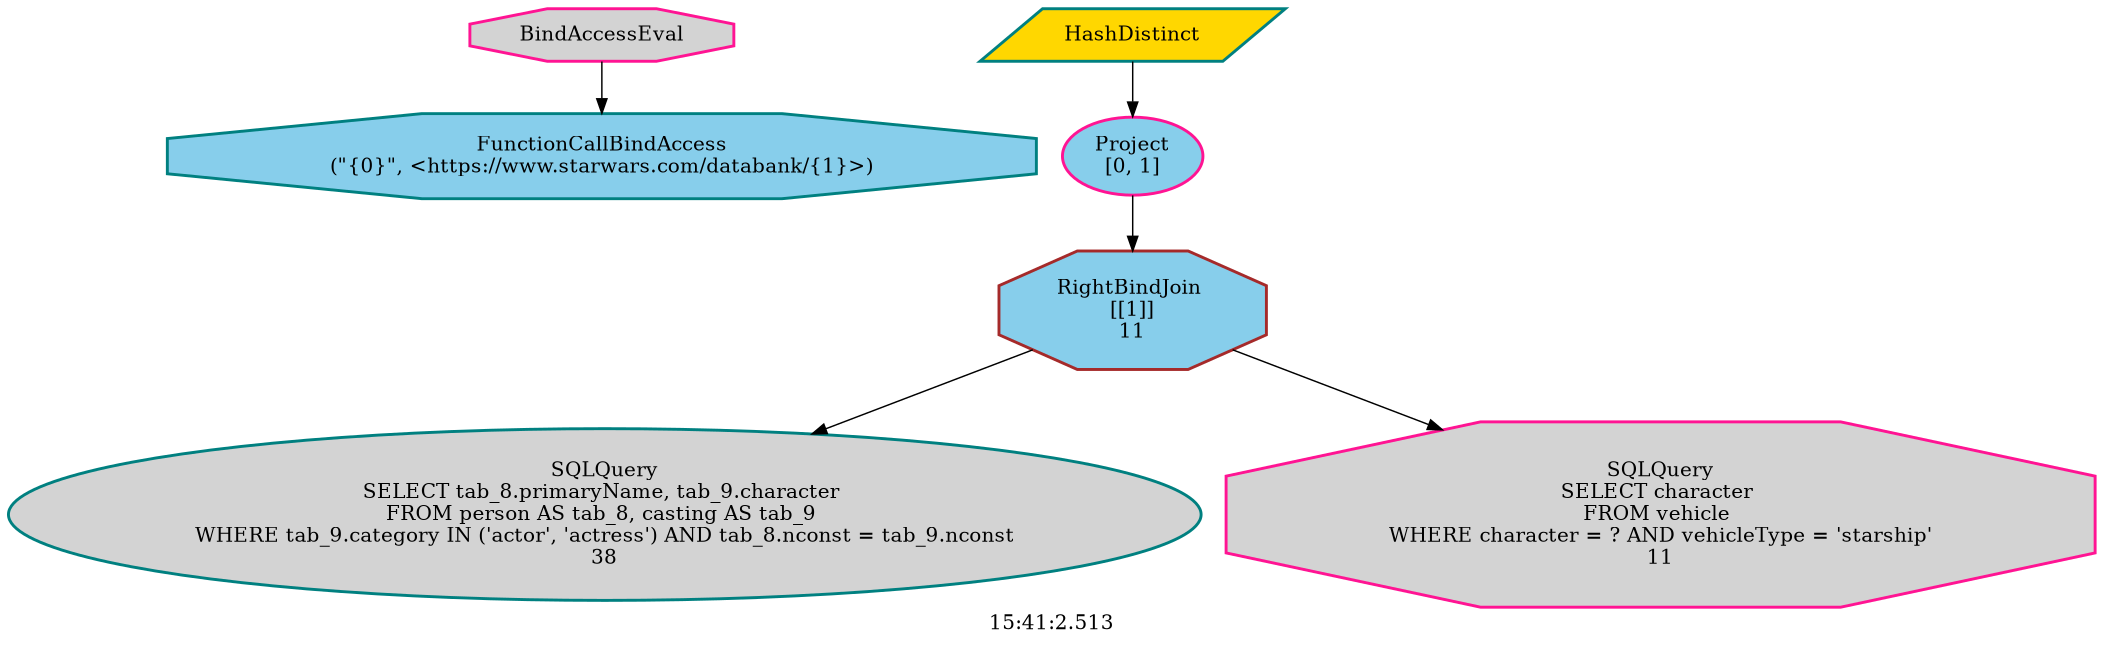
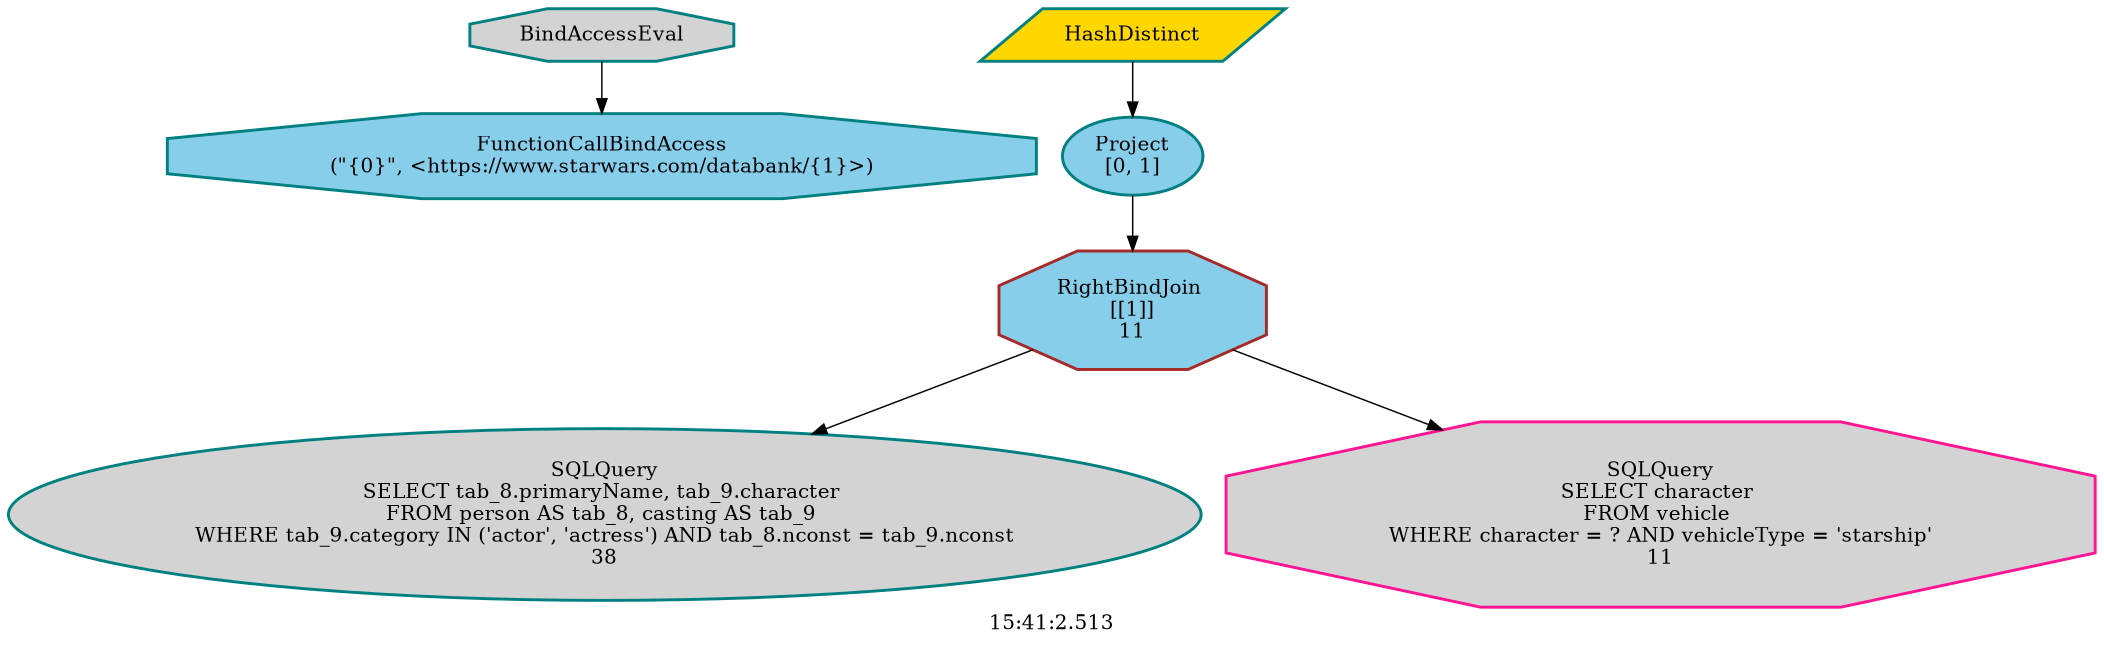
node "BindAccessEval": color deeppink -> teal
node "Project [0, 1]": color deeppink -> teal
